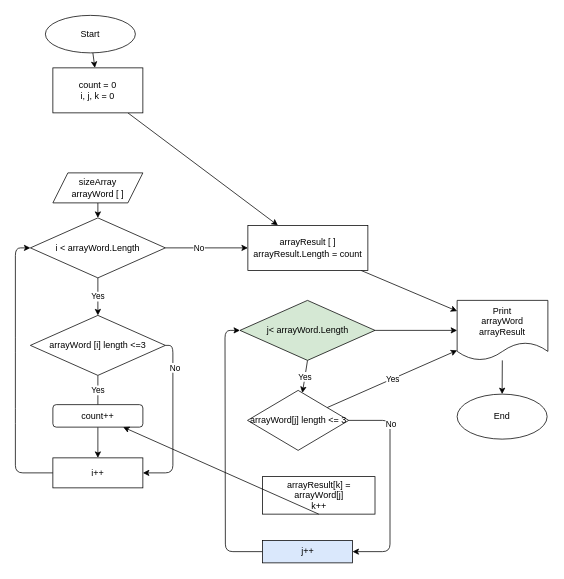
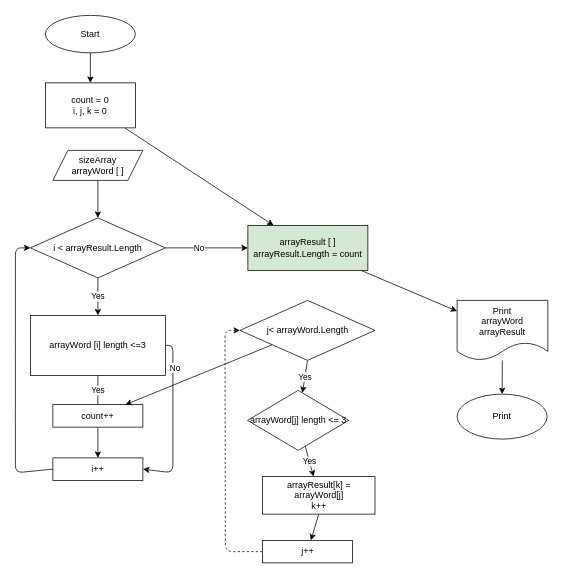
node "count = 0 i, j, k = 0": moved (98, 90) -> (90, 105)
node "sizeArray arrayWord [ ]": moved (98, 188) -> (98, 165)
node "i < arrayWord.Length": label "i < arrayWord.Length" -> "i < arrayResult.Length"
node "arrayResult [ ] arrayResult.Length = count": fillcolor #ffffff -> #d5e8d4
node "j< arrayWord.Length": fillcolor #d5e8d4 -> #ffffff
edge "j< arrayWord.Length" -> "Print arrayWord arrayResult": now "j< arrayWord.Length" -> "count++"
node "arrayWord [i] length <=3": shape diamond -> rectangle
edge "arrayWord[j] length <= 3" -> "Print arrayWord arrayResult": now "arrayWord[j] length <= 3" -> "arrayResult[k] = arrayWord[j] k++"
node "count++": shape rounded rectangle -> rectangle
node "End": label "End" -> "Print"
edge "arrayWord[j] length <= 3" -> "j++": removed, label "No"
edge "j++" -> "j< arrayWord.Length": style solid -> dashed
edge "arrayResult[k] = arrayWord[j] k++" -> "count++": now "arrayResult[k] = arrayWord[j] k++" -> "j++"
node "i++": size 90x30 -> 90x23
node "j++": fillcolor #dae8fc -> #ffffff
